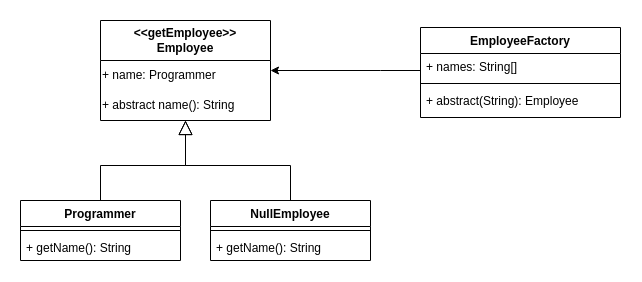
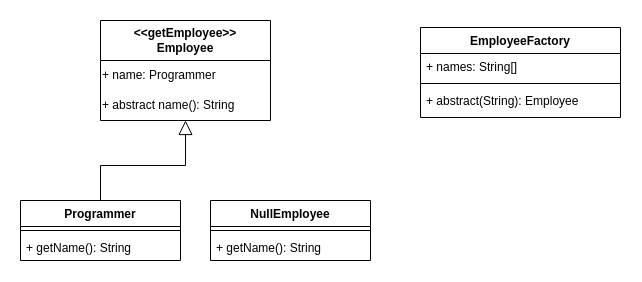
edge "EmployeeFactory" -> "<<getEmployee>> Employee": removed
edge "NullEmployee" -> "<<getEmployee>> Employee": removed
